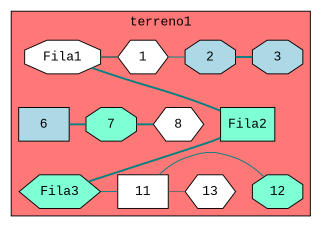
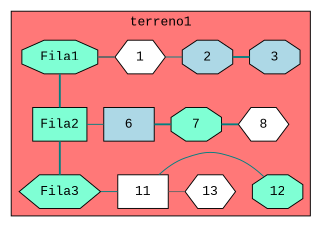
node "Fila1": fillcolor white -> aquamarine
edge "Fila2" -- "6": added
